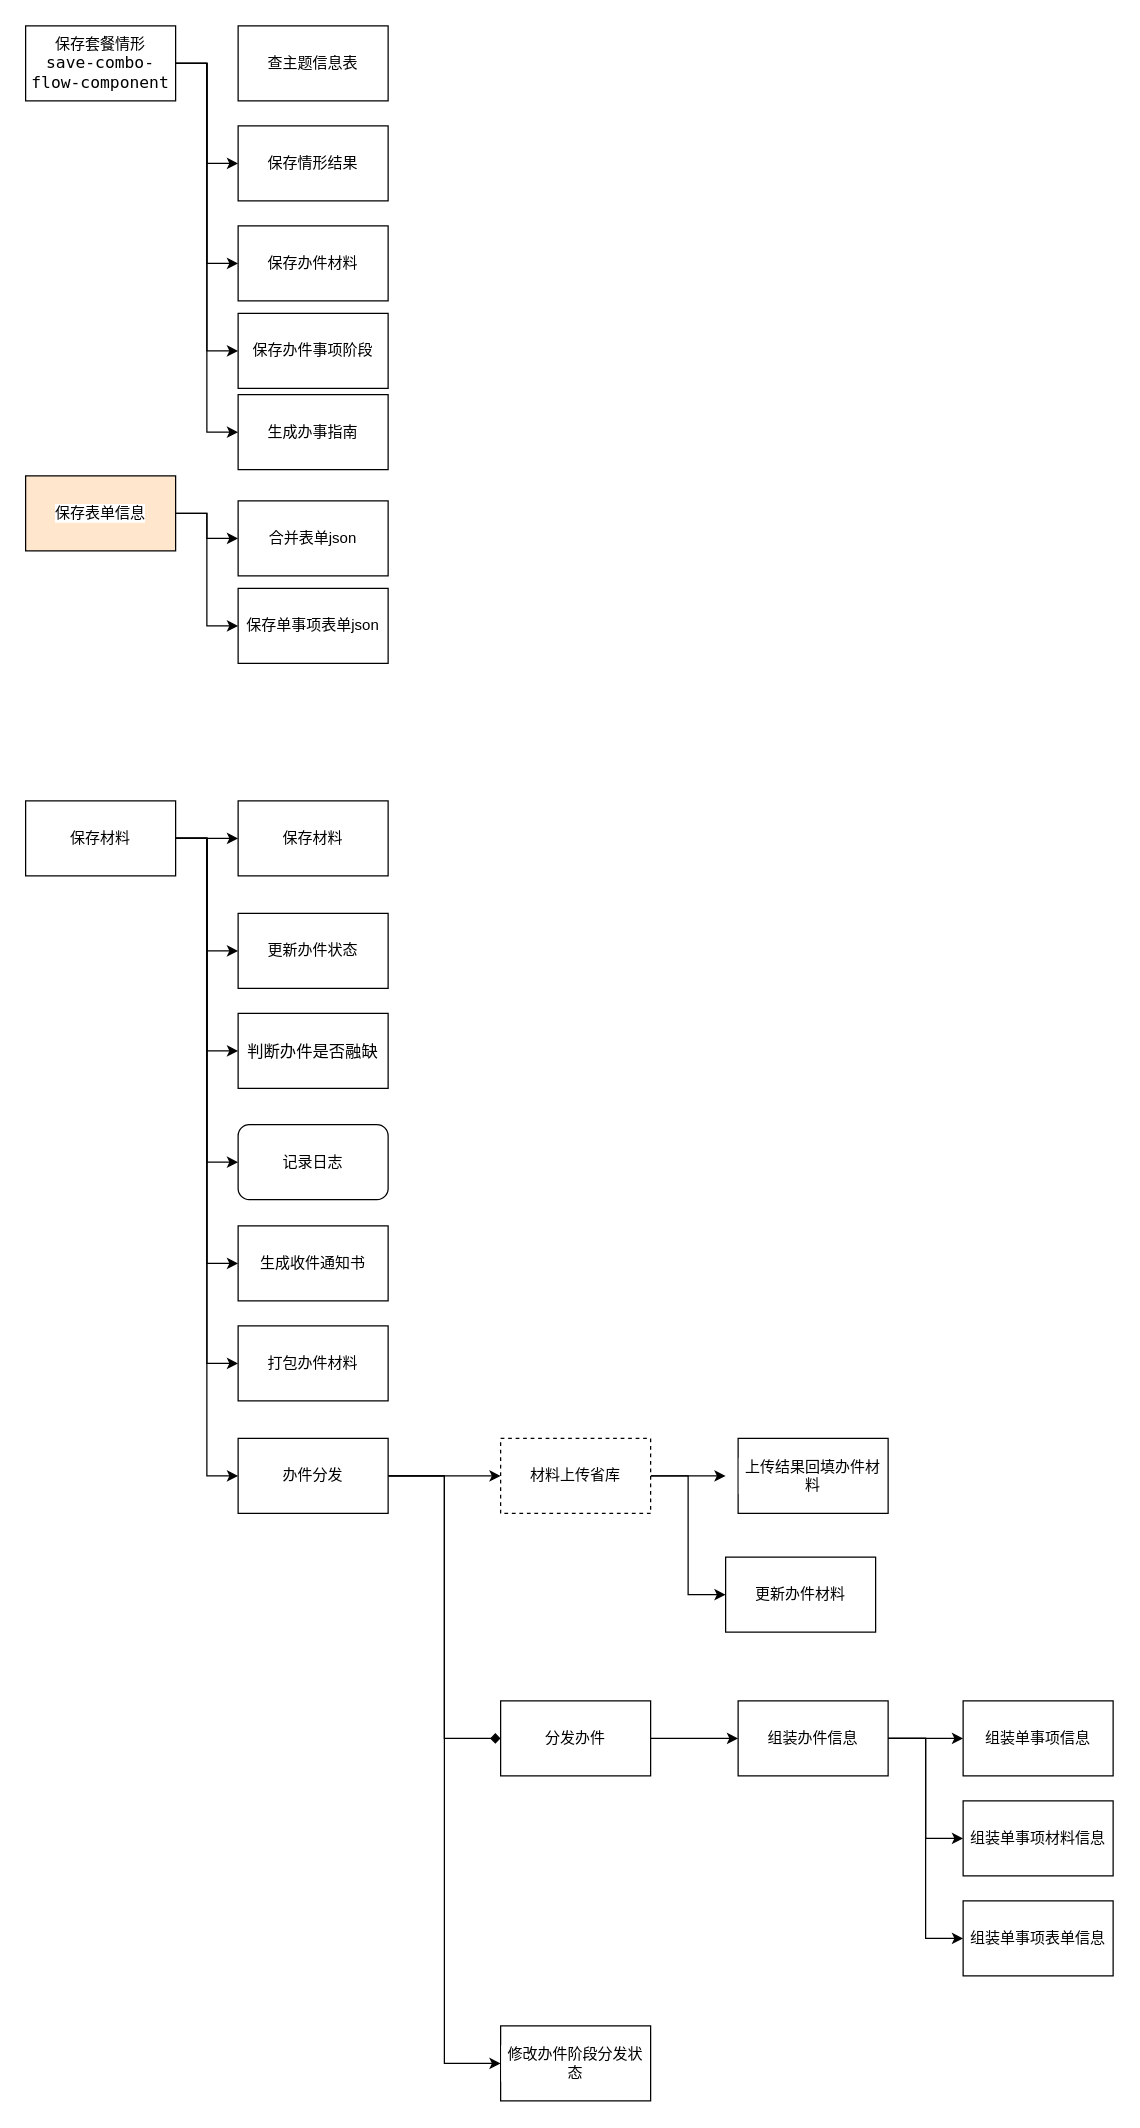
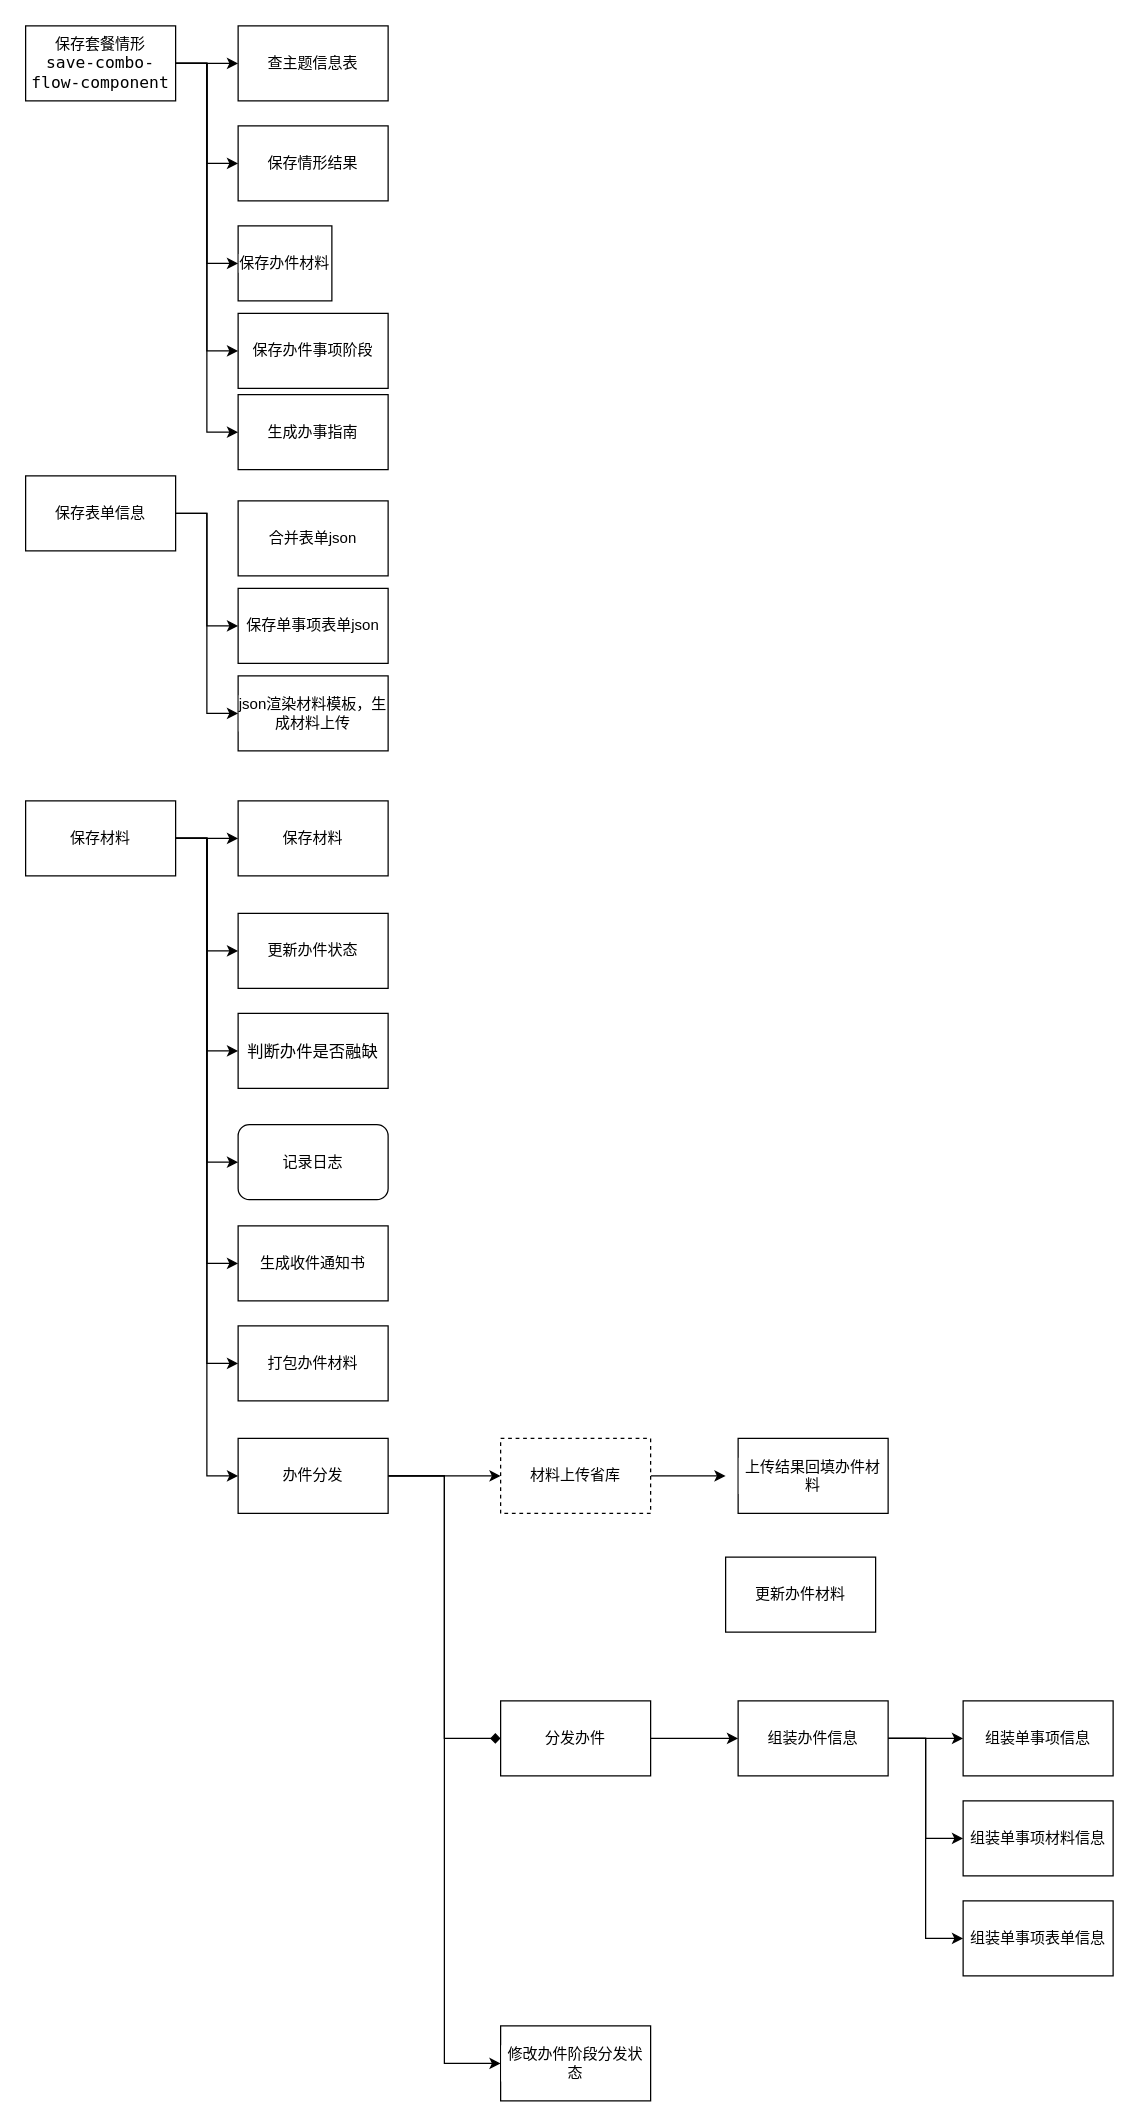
edge "保存套餐情形 save-combo-flow-component" -> "查主题信息表": added
node "保存办件材料": size 150x75 -> 94x75
node "保存表单信息": fillcolor #ffe6cc -> #ffffff
edge "保存表单信息" -> "合并表单json": removed
edge "保存表单信息" -> "json渲染材料模板，生成材料上传": added
node "json渲染材料模板，生成材料上传": added
edge "材料上传省库" -> "更新办件材料": removed
